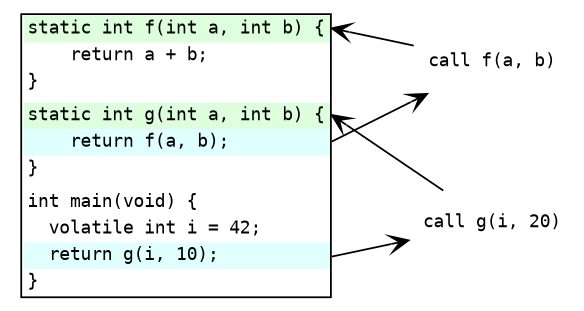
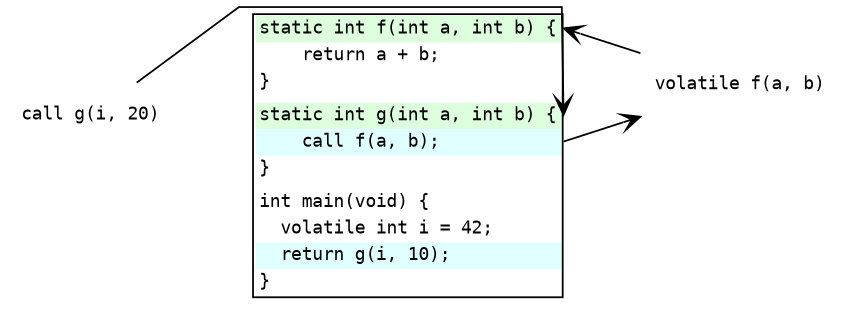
node "call f(a, b)": label "call f(a, b)" -> "volatile f(a, b)"
node "static int f(int a, int b) {": text "return f(a, b);" -> "call f(a, b);"
edge "static int f(int a, int b) {" -> "call g(i, 20)": removed
